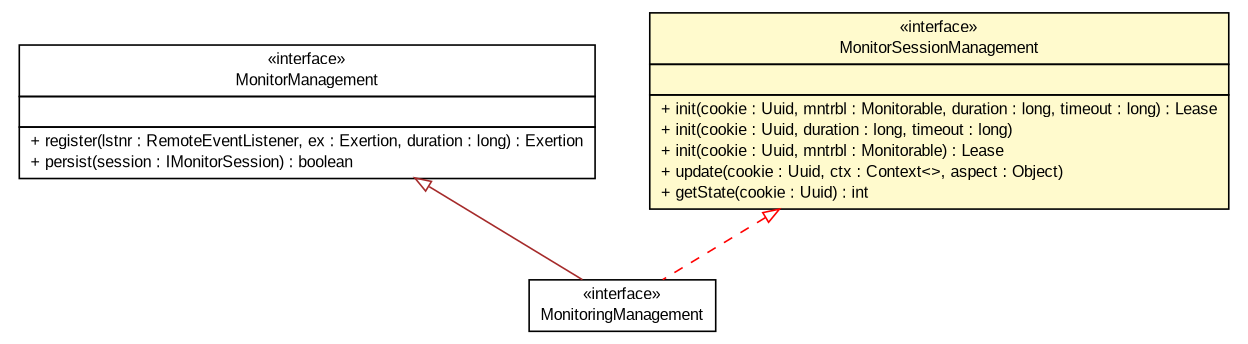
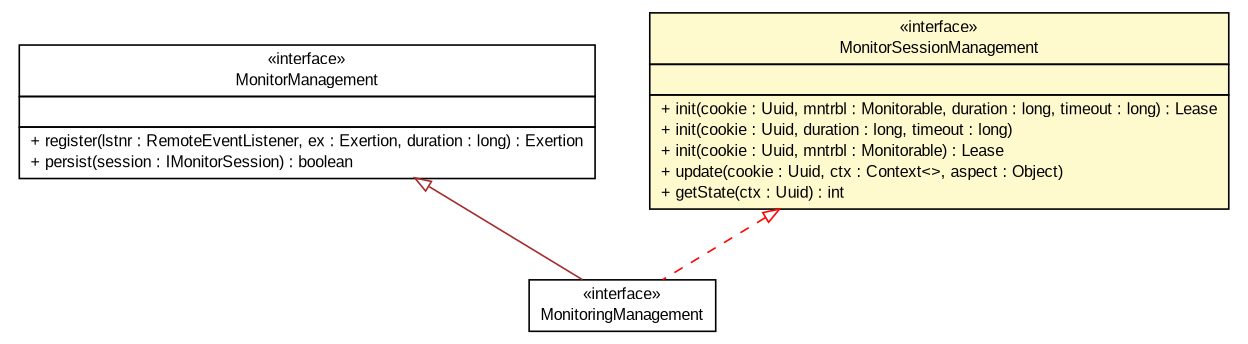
node "MonitorSessionManagement": text "+ getState(cookie : Uuid) : int" -> "+ getState(ctx : Uuid) : int"
